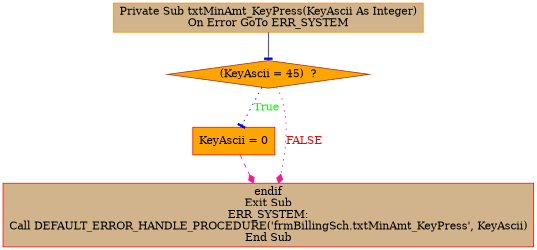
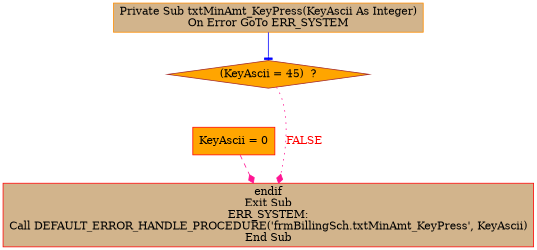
edge "(KeyAscii = 45)  ?" -> "KeyAscii = 0": removed, label "True"
